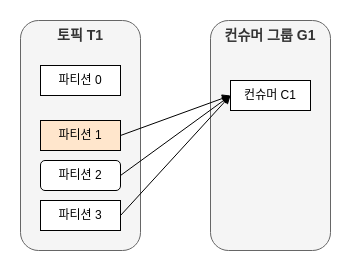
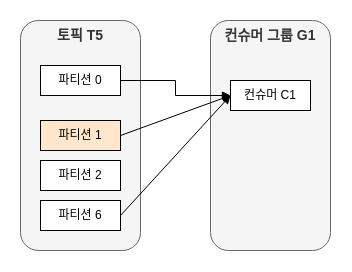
node "토픽 T1": label "토픽 T1" -> "토픽 T5"
edge "파티션 0" -> "컨슈머 C1": added
edge "파티션 2" -> "컨슈머 C1": removed
node "파티션 2": shape rounded rectangle -> rectangle
node "파티션 3": label "파티션 3" -> "파티션 6"
